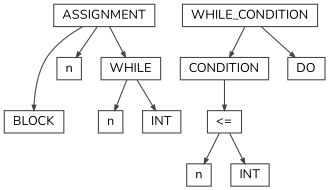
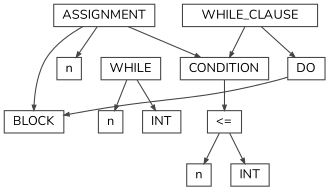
node "WHILE_CONDITION": label "WHILE_CONDITION" -> "WHILE_CLAUSE"
edge "ASSIGNMENT" -> "WHILE": now "ASSIGNMENT" -> "CONDITION"
edge "DO" -> "BLOCK": added
